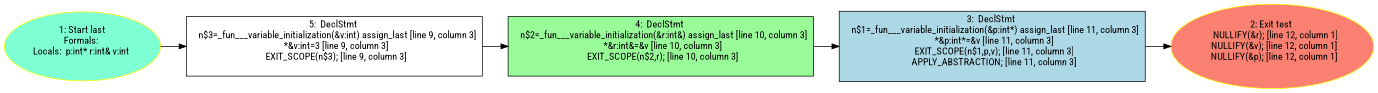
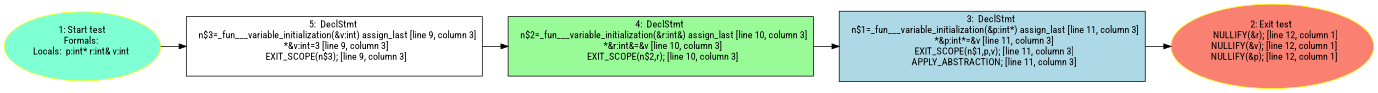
node "1: Start last Formals: Locals:  p:int* r:int& v:int": label "1: Start last Formals: Locals:  p:int* r:int& v:int" -> "1: Start test Formals: Locals:  p:int* r:int& v:int"
